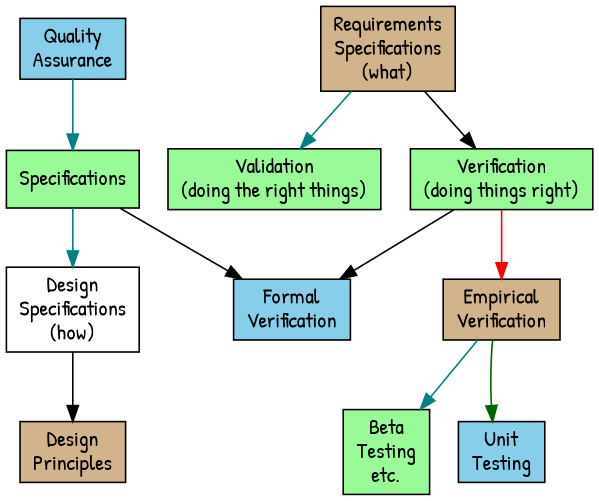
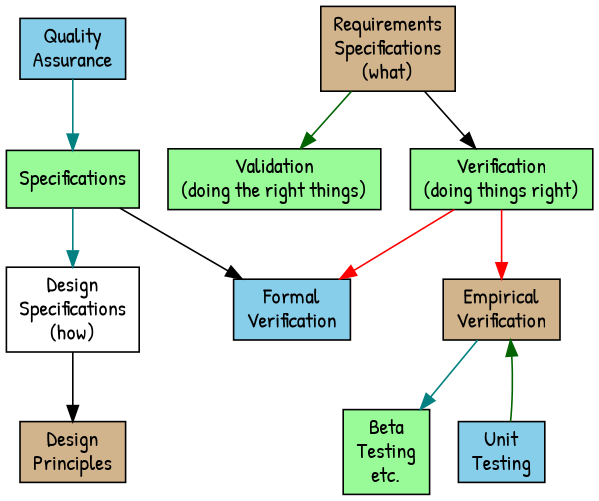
edge "Requirements Specifications (what)" -> "Validation (doing the right things)": color teal -> darkgreen
edge "Verification (doing things right)" -> "Formal Verification": color black -> red
edge "Empirical Verification" -> "Unit Testing": reversed
